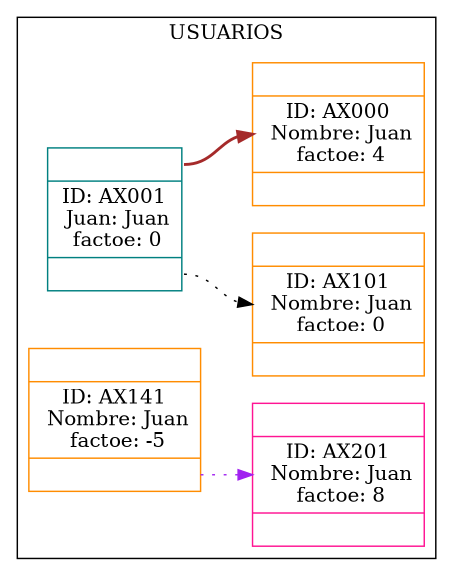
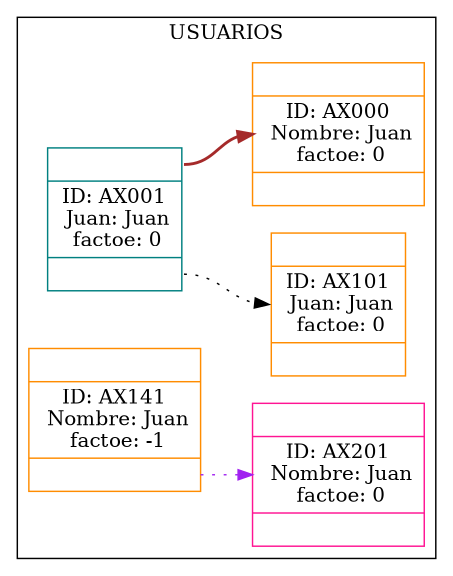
node "ID: AX000": text "factoe: 4" -> "factoe: 0"
node "ID: AX101": text "Nombre: Juan" -> "Juan: Juan"
node "ID: AX141": text "factoe: -5" -> "factoe: -1"
node "ID: AX201": text "factoe: 8" -> "factoe: 0"
